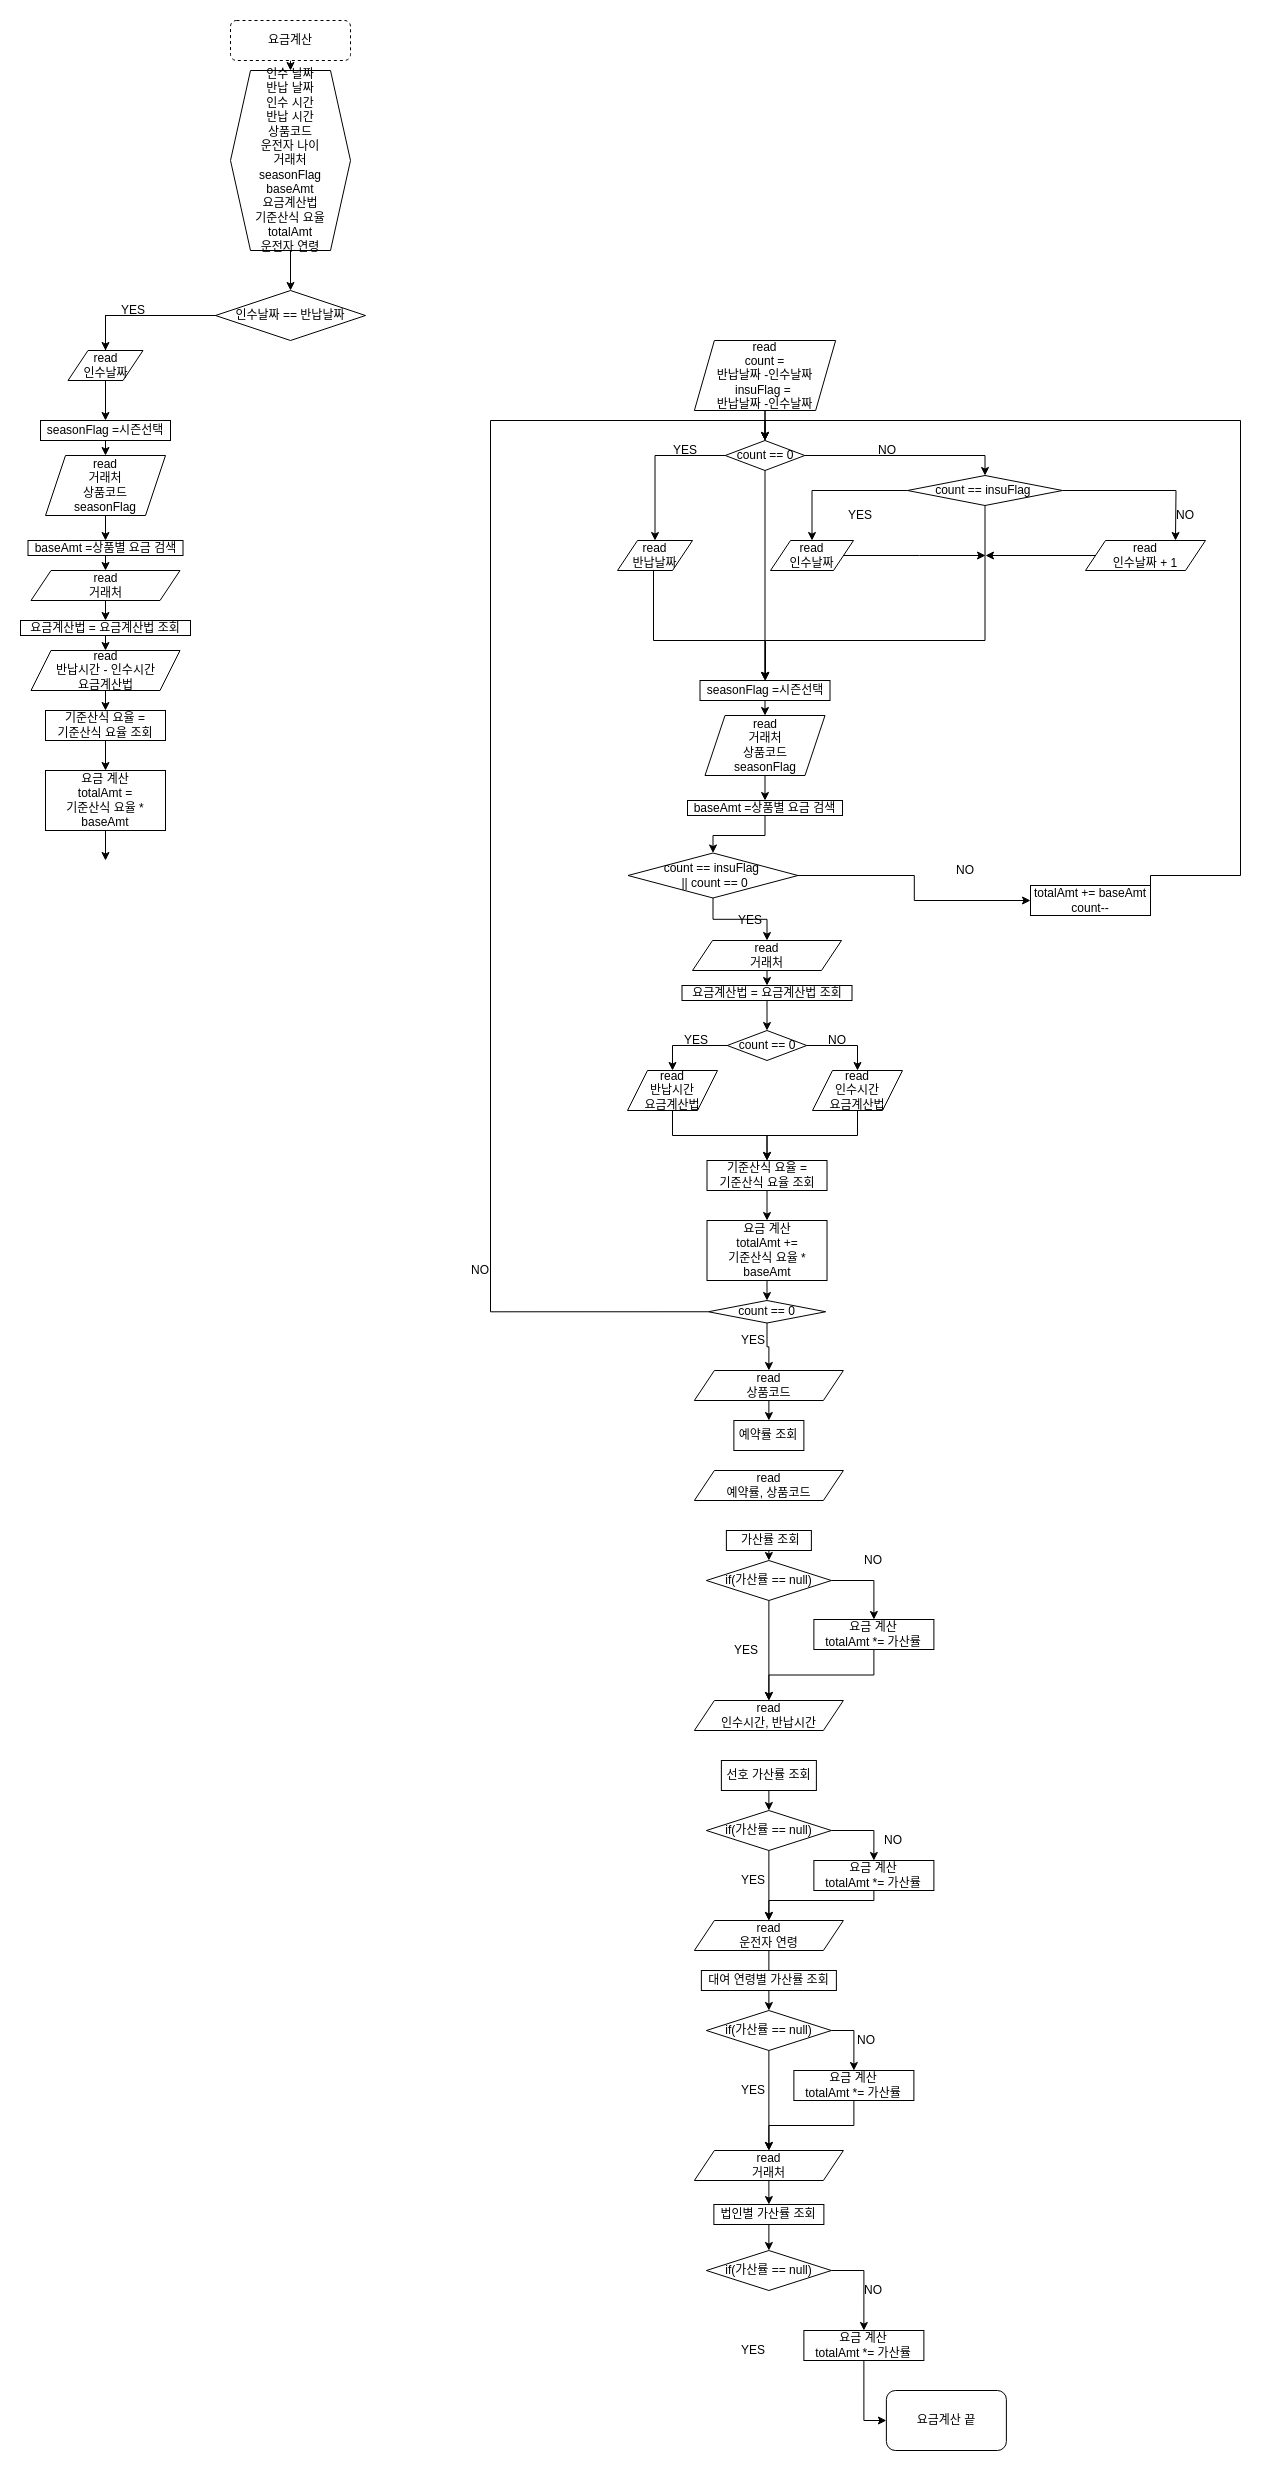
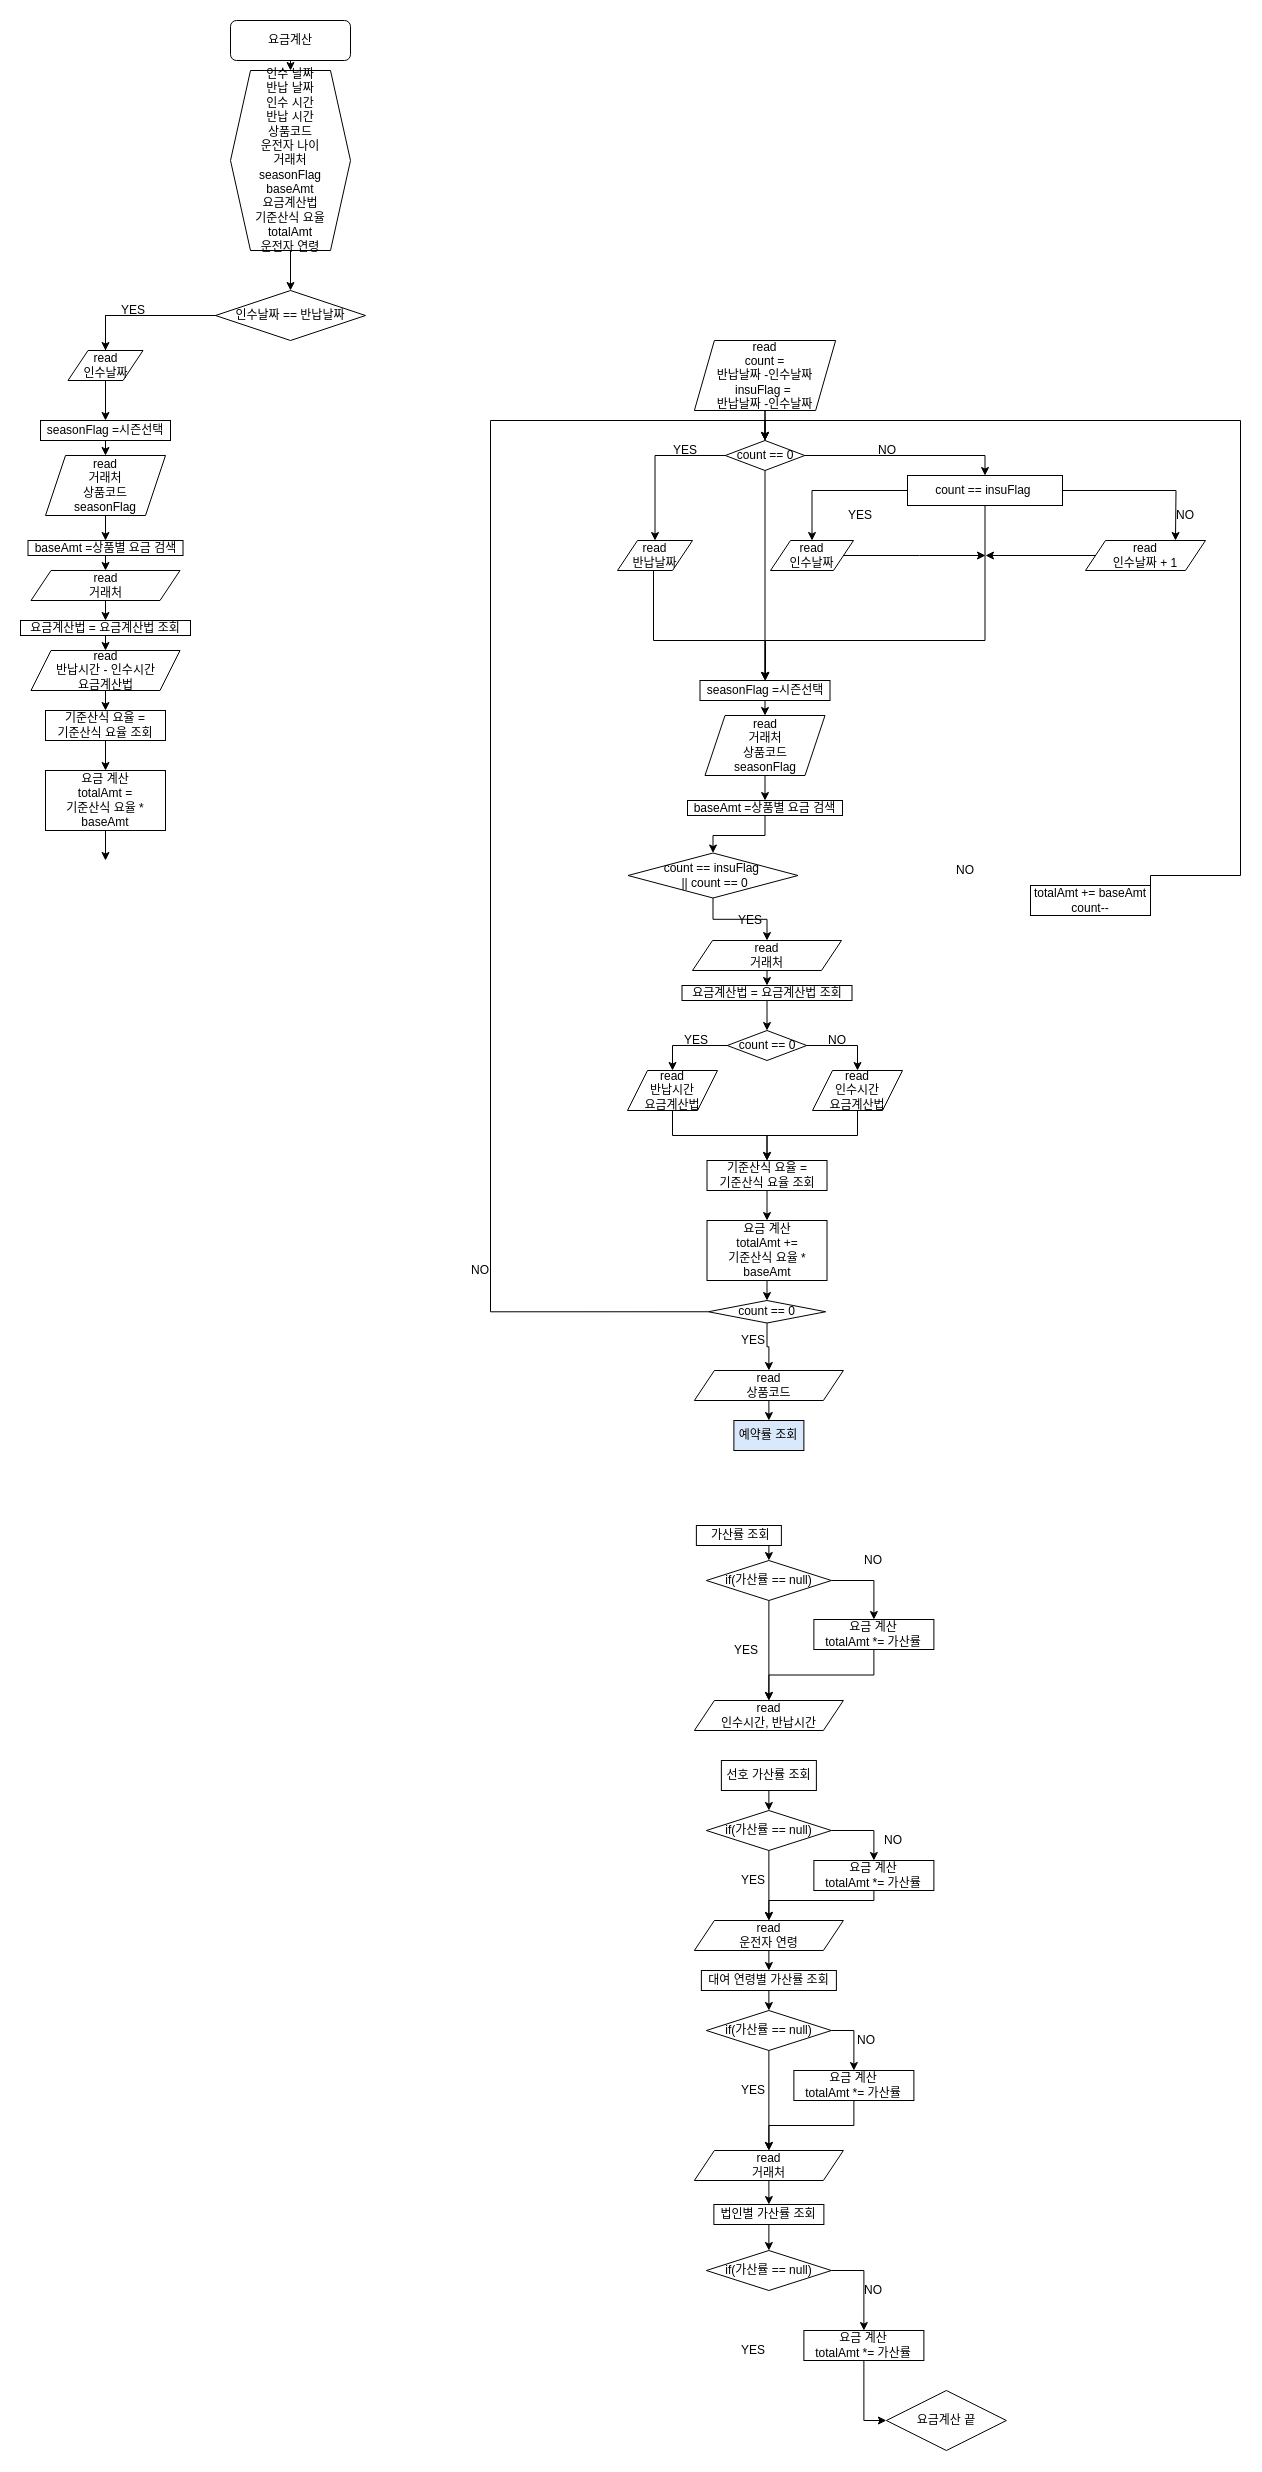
node "요금계산": style dashed -> solid
node "count == insuFlag": shape diamond -> rectangle
edge "count == insuFlag || count == 0" -> "totalAmt += baseAmt count--": removed
node "예약률 조회": fillcolor #ffffff -> #dae8fc
node "read 예약률, 상품코드": removed
node "가산률 조회": moved (769, 1541) -> (739, 1536)
edge "read 운전자 연령" -- "대여 연령별 가산률 조회": arrowhead none -> classic
node "요금계산 끝": shape rounded rectangle -> diamond
